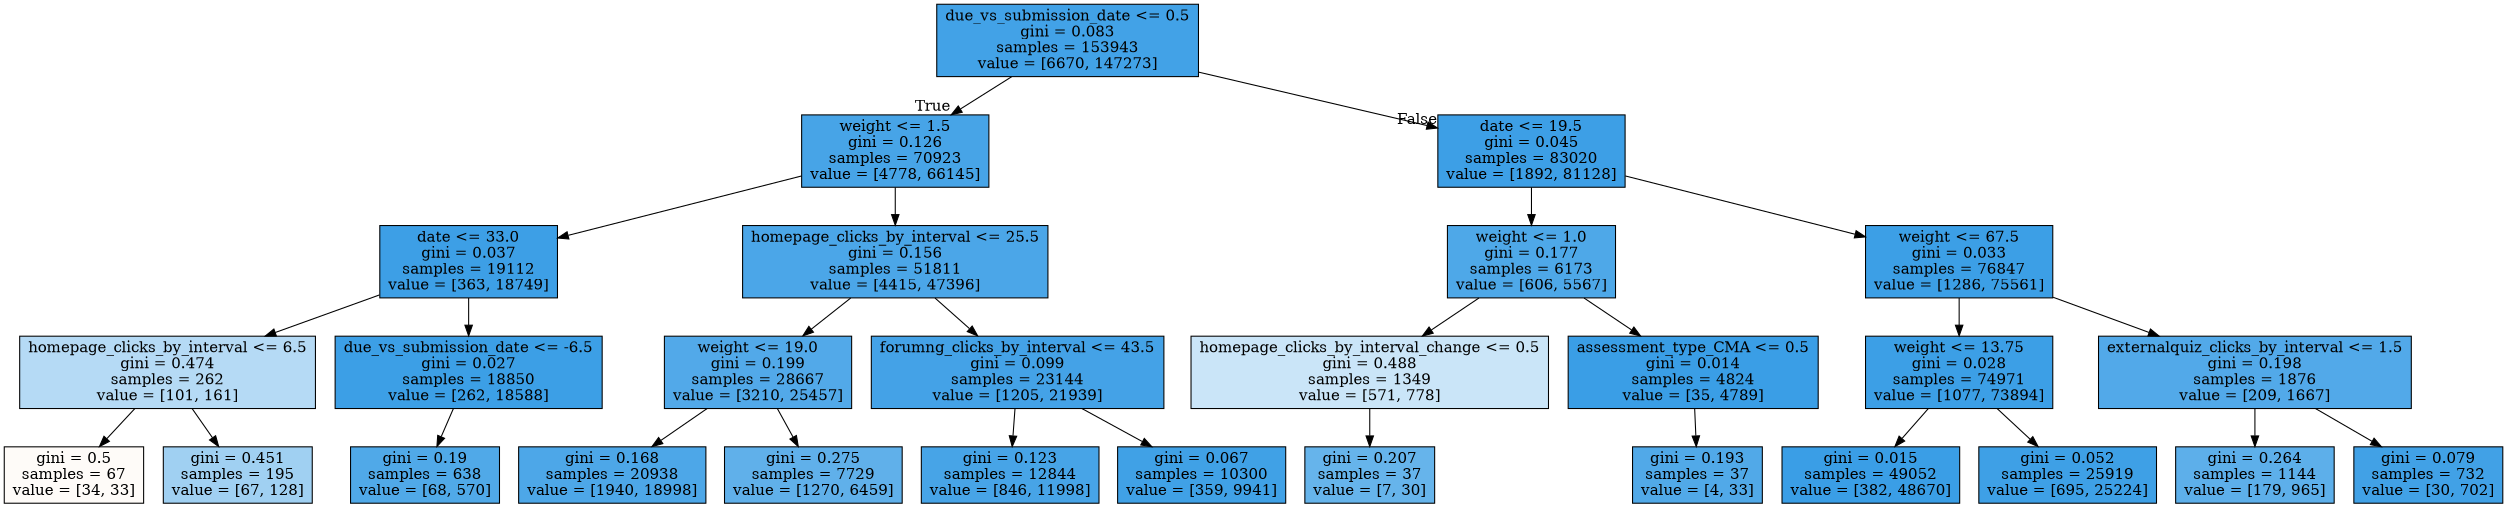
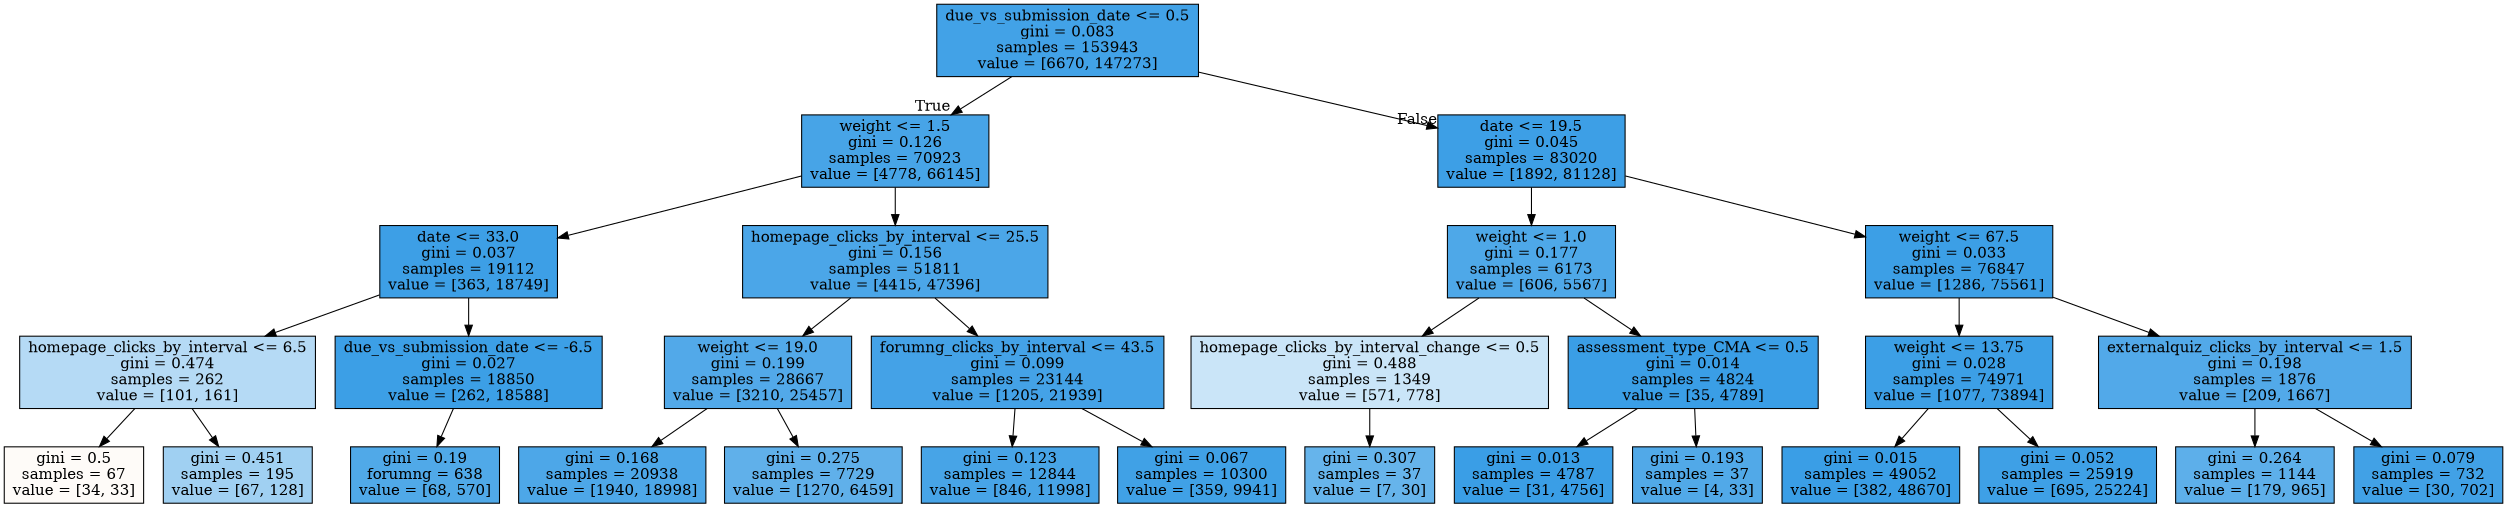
node "gini = 0.19 samples = 638 value = [68, 570]": label "gini = 0.19 samples = 638 value = [68, 570]" -> "gini = 0.19 forumng = 638 value = [68, 570]"
node "gini = 0.207 samples = 37 value = [7, 30]": label "gini = 0.207 samples = 37 value = [7, 30]" -> "gini = 0.307 samples = 37 value = [7, 30]"
node "gini = 0.013 samples = 4787 value = [31, 4756]": added
